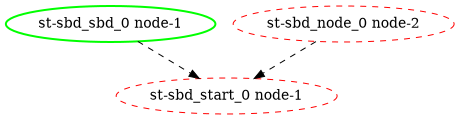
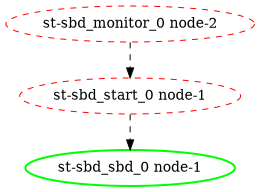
node "st-sbd_node_0 node-2": label "st-sbd_node_0 node-2" -> "st-sbd_monitor_0 node-2"
edge "st-sbd_sbd_0 node-1" -> "st-sbd_start_0 node-1": reversed
